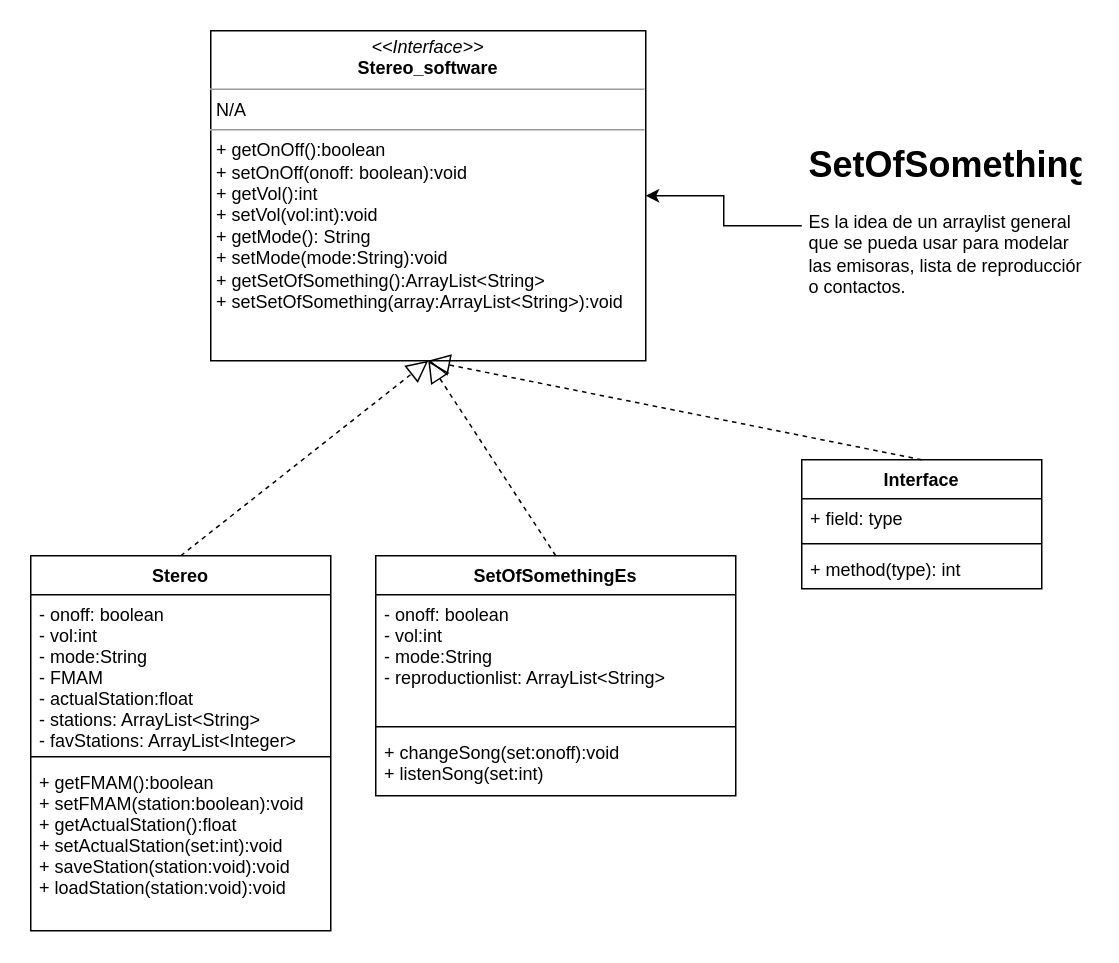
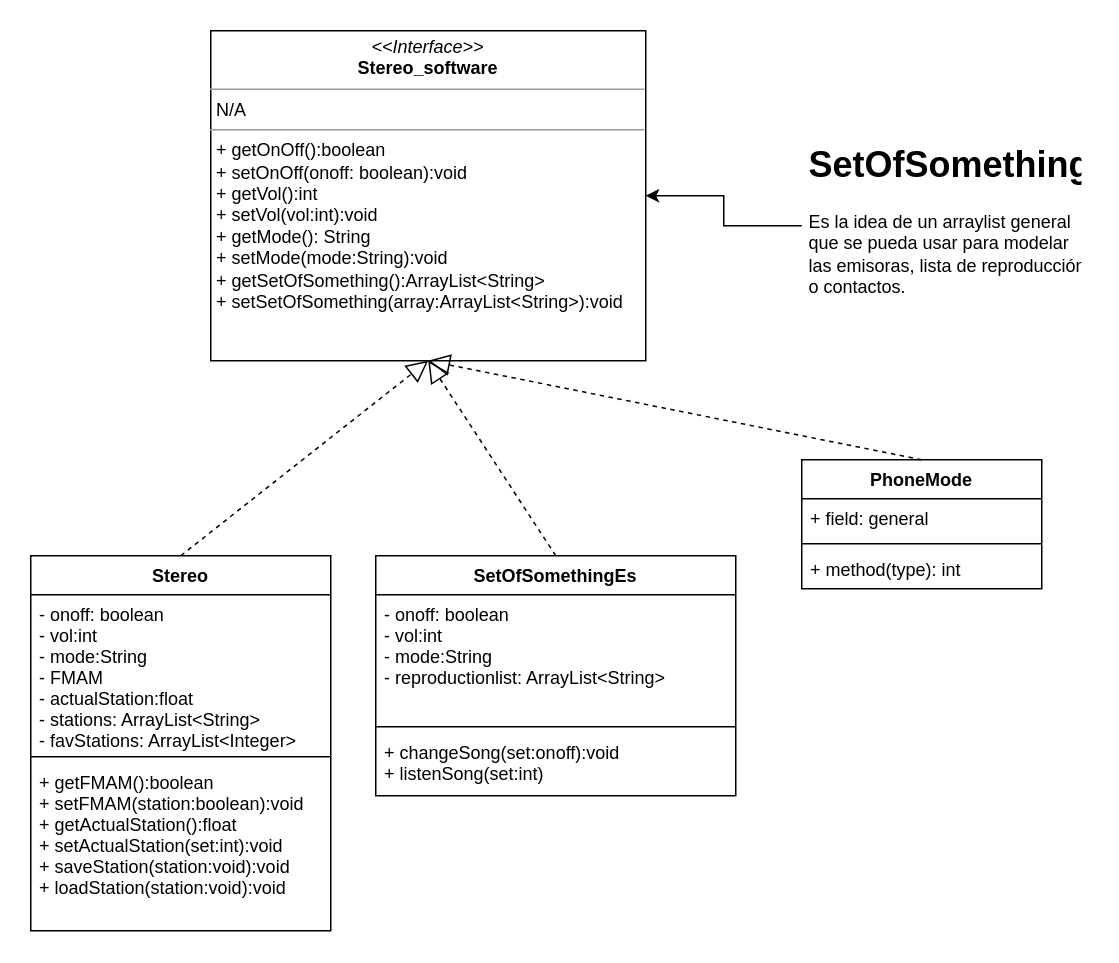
node "Interface": label "Interface" -> "PhoneMode"
node "+ field: type": label "+ field: type" -> "+ field: general"
